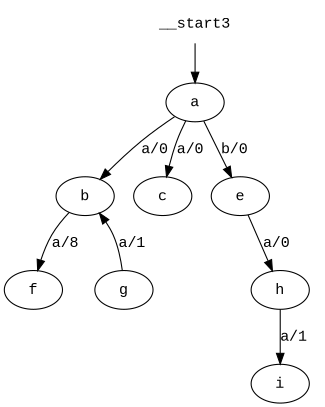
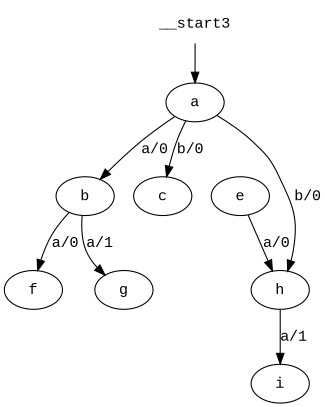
edge "a" -> "e": now "a" -> "h"
edge "a" -> "c": label "a/0" -> "b/0"
edge "b" -> "f": label "a/8" -> "a/0"
edge "g" -> "b": reversed
